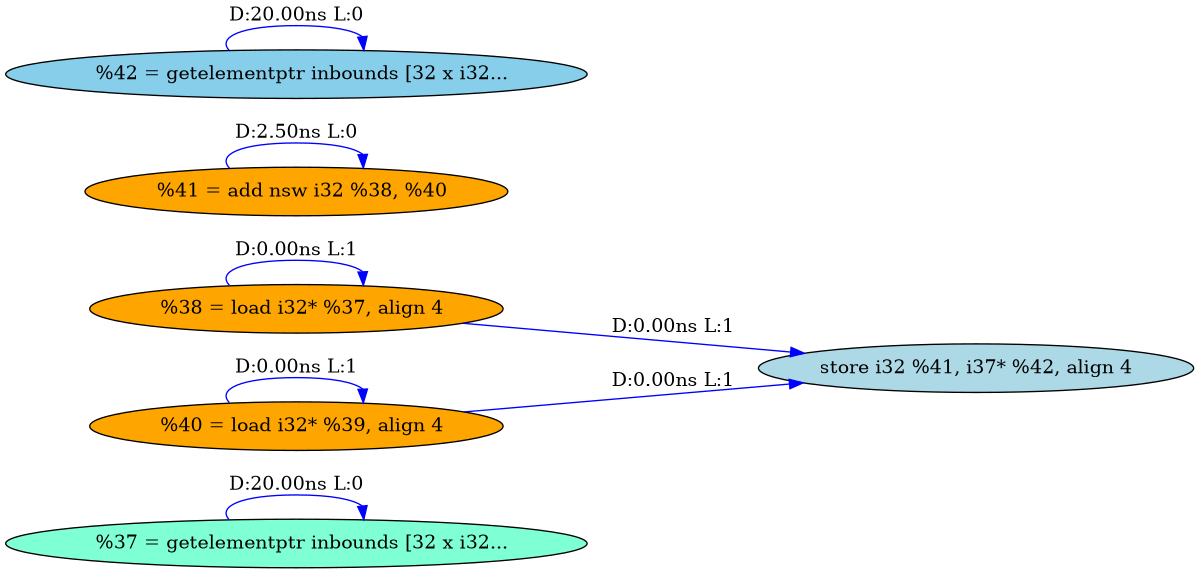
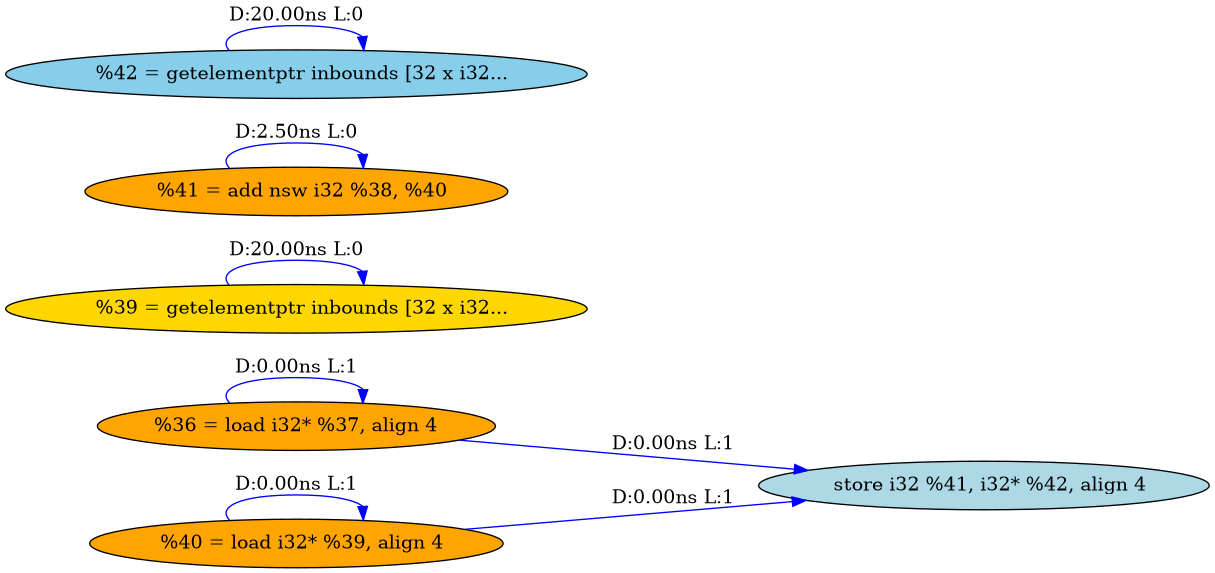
node "%38 = load i32* %37, align 4": label "%38 = load i32* %37, align 4" -> "%36 = load i32* %37, align 4"
node "%39 = getelementptr inbounds [32 x i32...": added
node "store i32 %41, i37* %42, align 4": label "store i32 %41, i37* %42, align 4" -> "store i32 %41, i32* %42, align 4"
node "%37 = getelementptr inbounds [32 x i32...": removed
